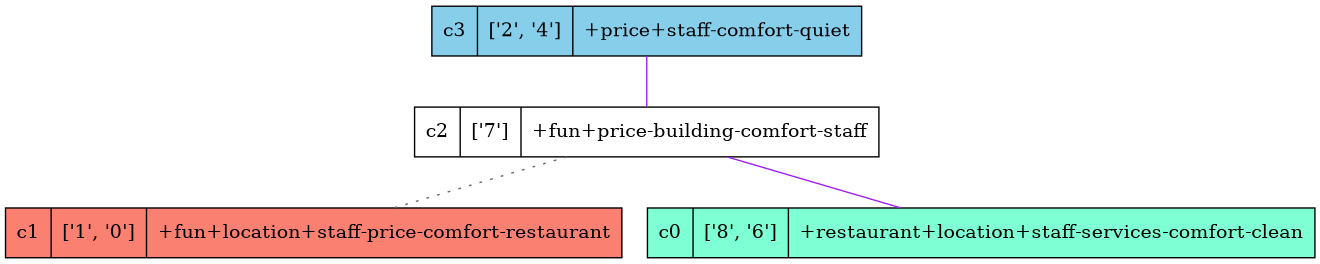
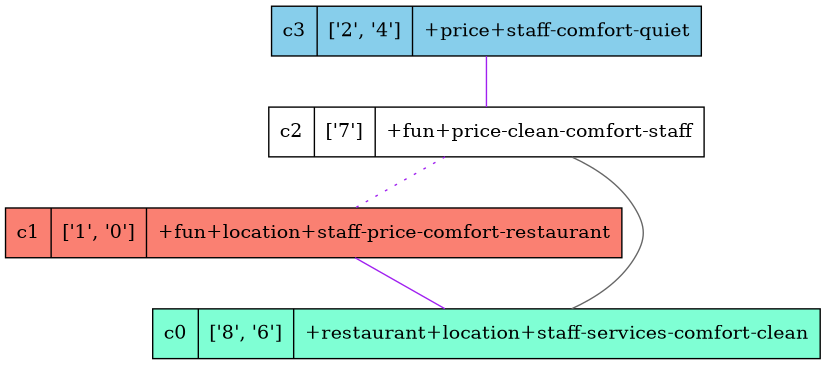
node "c2": text "+fun+price-building-comfort-staff" -> "+fun+price-clean-comfort-staff"
edge "c2" -- "c1": color gray40 -> purple
edge "c2" -- "c0": color purple -> gray40
edge "c1" -- "c0": added
